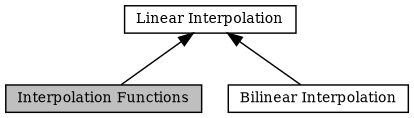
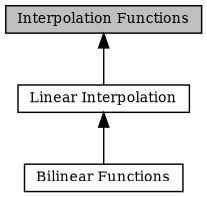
edge "Interpolation Functions" -> "Linear Interpolation": reversed
node "Bilinear Interpolation": label "Bilinear Interpolation" -> "Bilinear Functions"
